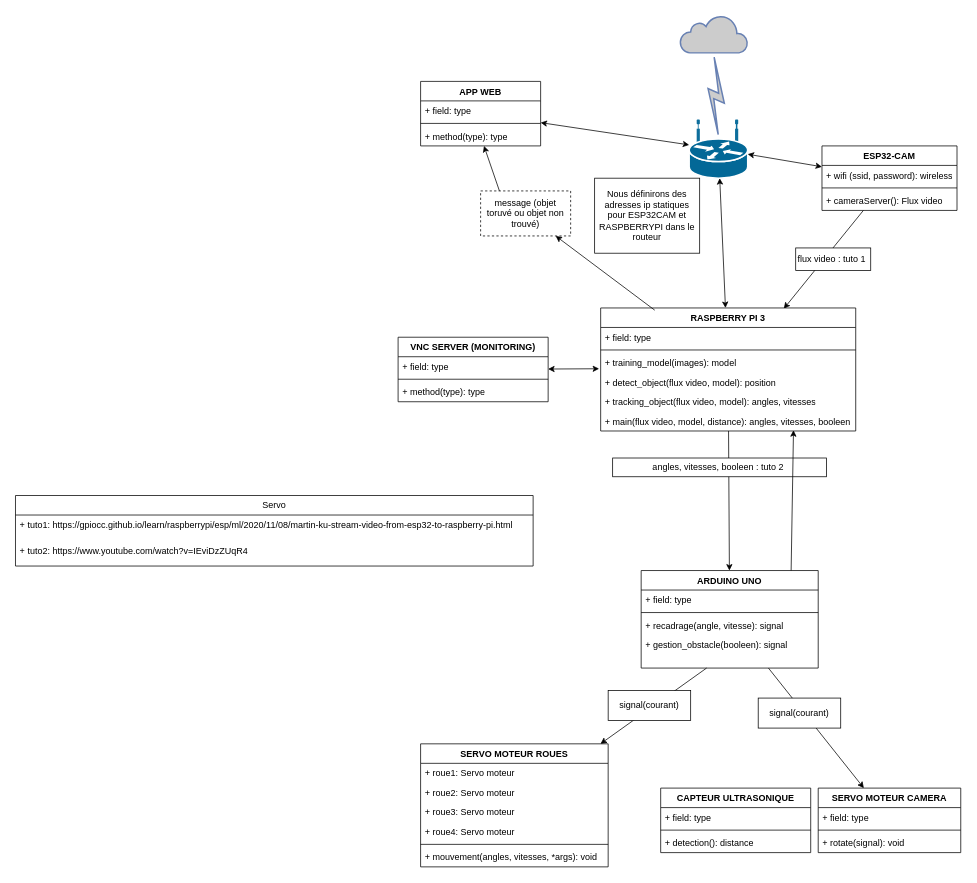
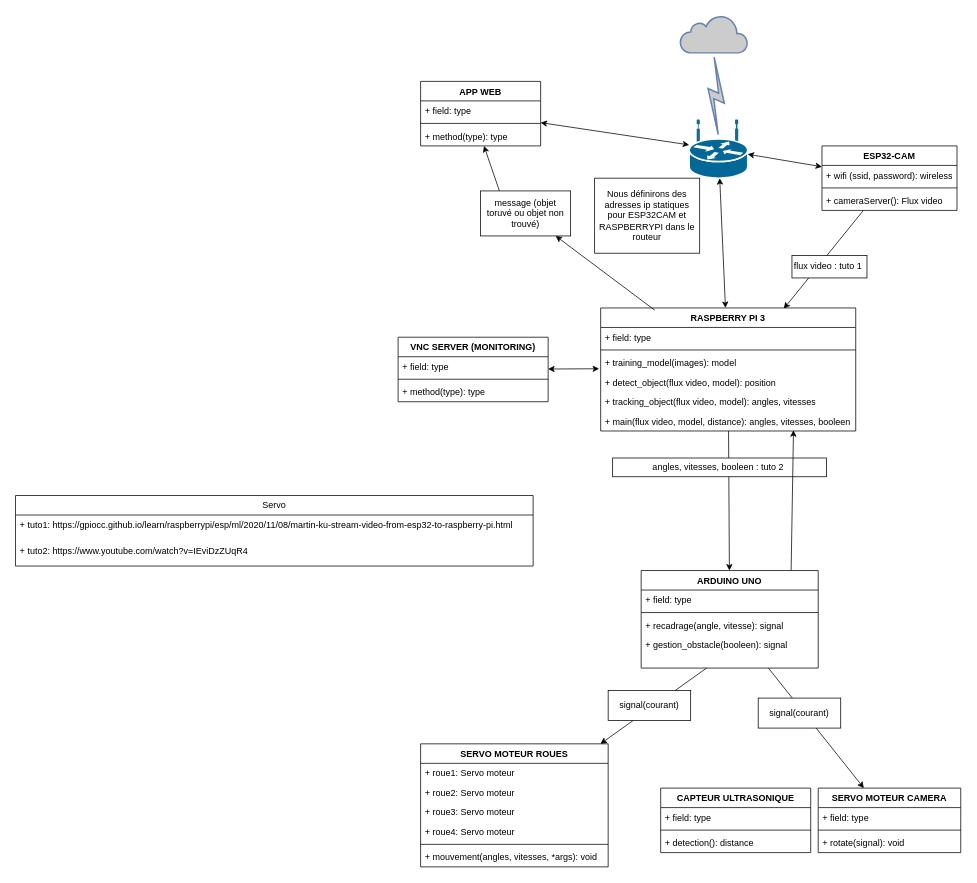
node "message (objet toruvé ou objet non trouvé)": style dashed -> solid
node "flux video : tuto 1": moved (833, 259) -> (829, 267)
